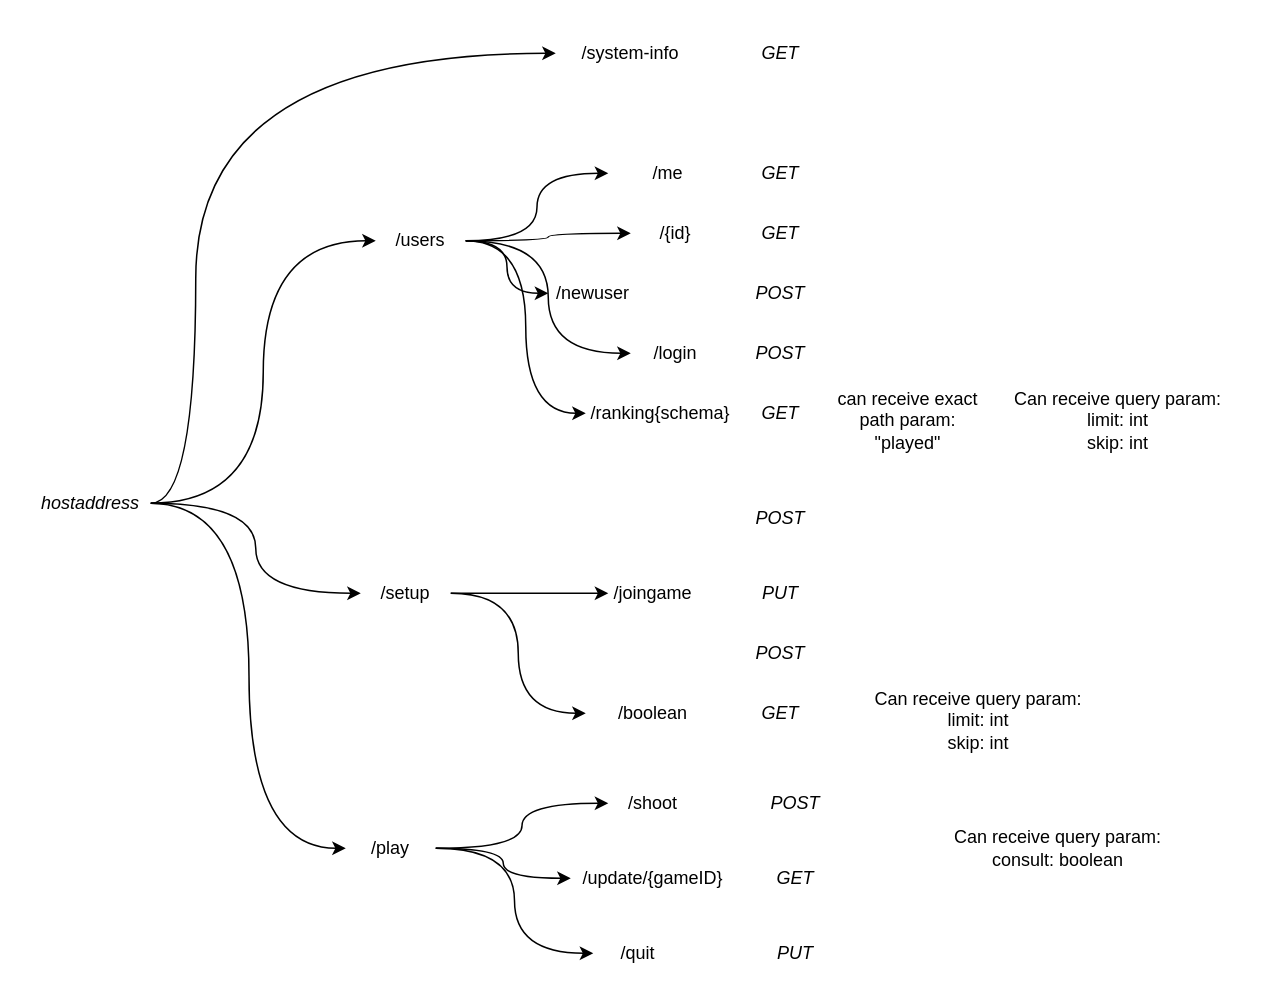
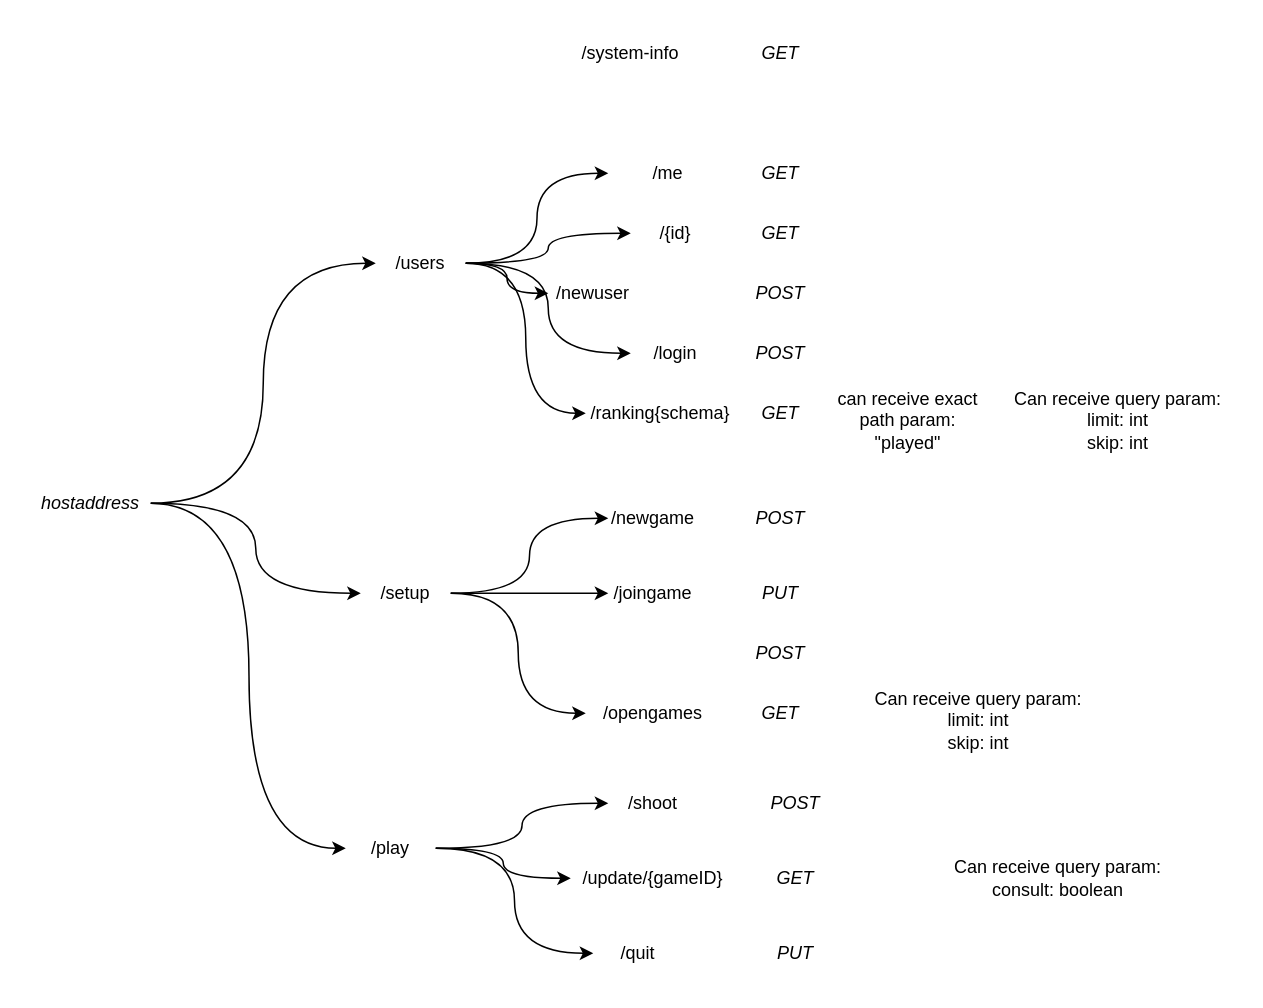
edge "hostaddress" -> "/system-info": removed
node "/users": moved (421, 241) -> (421, 263)
node "/newgame": added
edge "/setup" -> "/newgame": added
node "/boolean": label "/boolean" -> "/opengames"
node "Can receive query param: consult: boolean": moved (1058, 848) -> (1058, 878)
